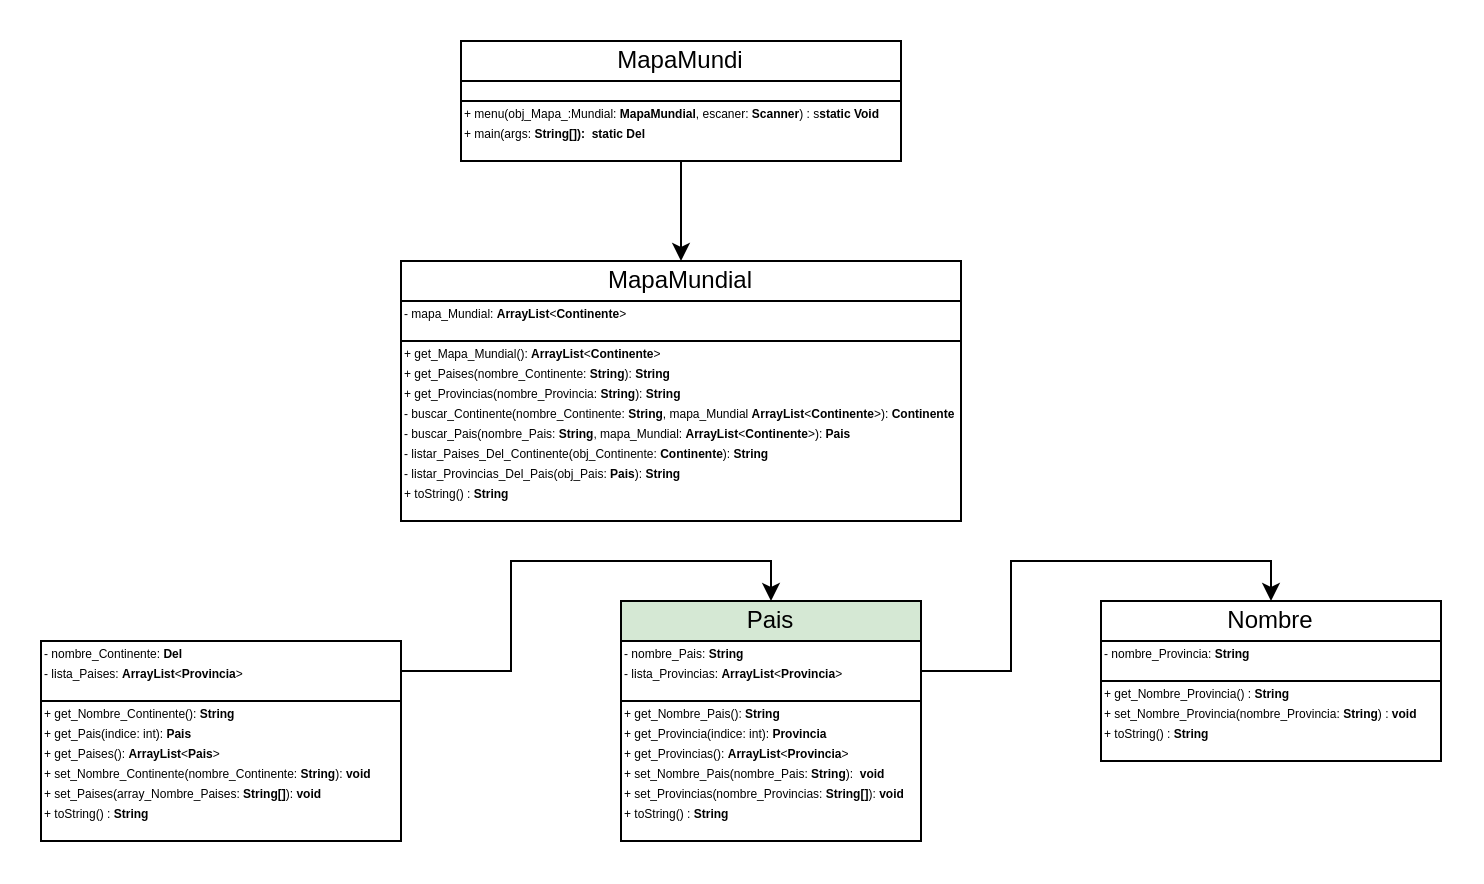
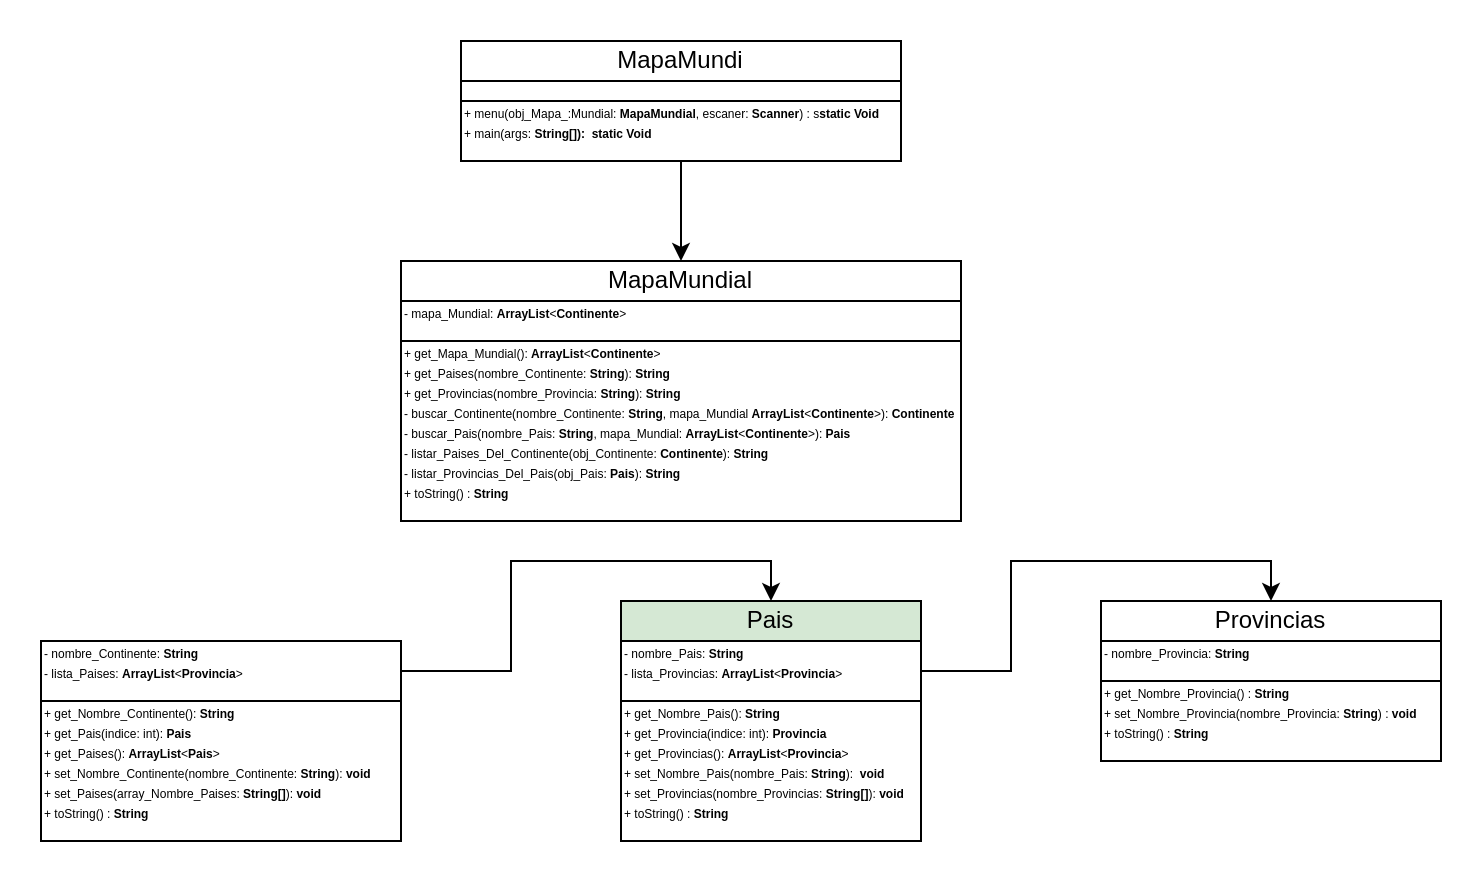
node "+ main(args: String[]): static Del": label "+ main(args: String[]): static Del" -> "+ main(args: String[]): static Void"
node "Nombre": label "Nombre" -> "Provincias"
node "- nombre_Continente: Del": label "- nombre_Continente: Del" -> "- nombre_Continente: String"
